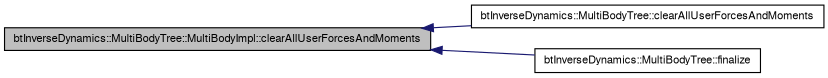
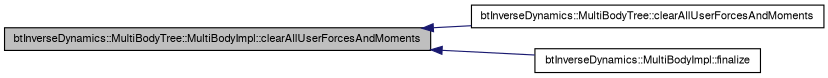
node "btInverseDynamics::MultiBodyTree::finalize": label "btInverseDynamics::MultiBodyTree::finalize" -> "btInverseDynamics::MultiBodyImpl::finalize"
